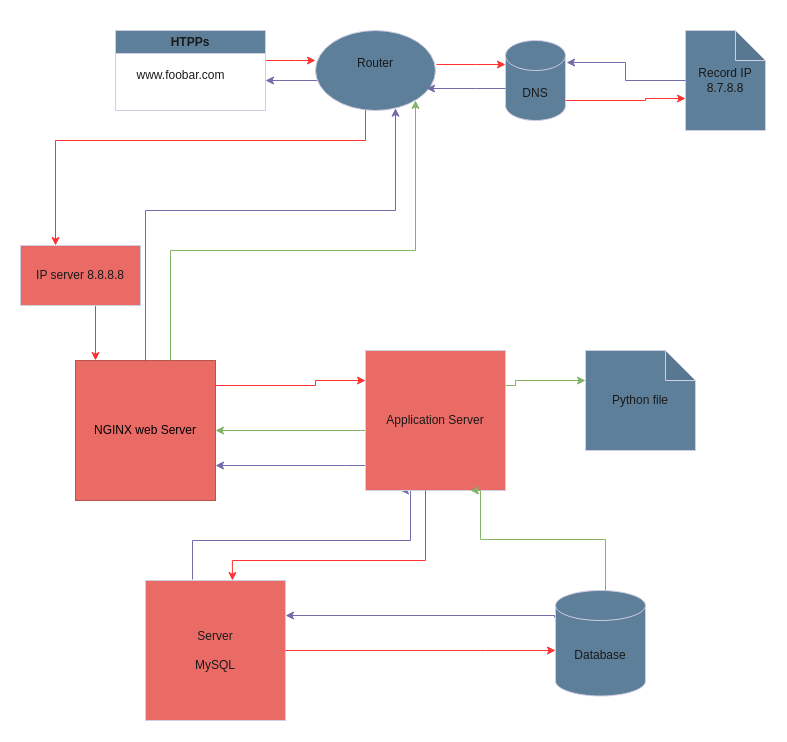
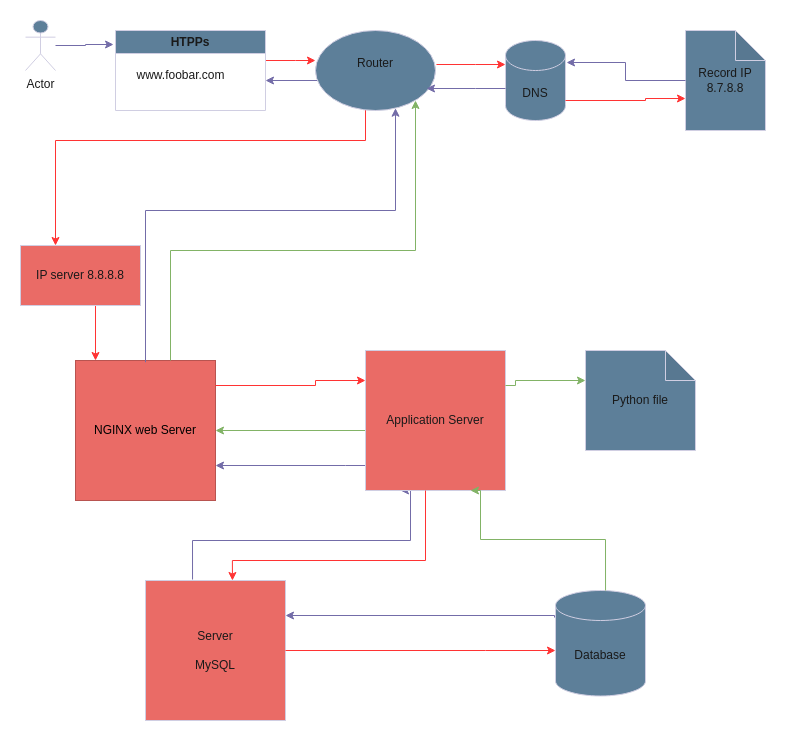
node "Actor": added
edge "Actor" -> "HTPPs": added
